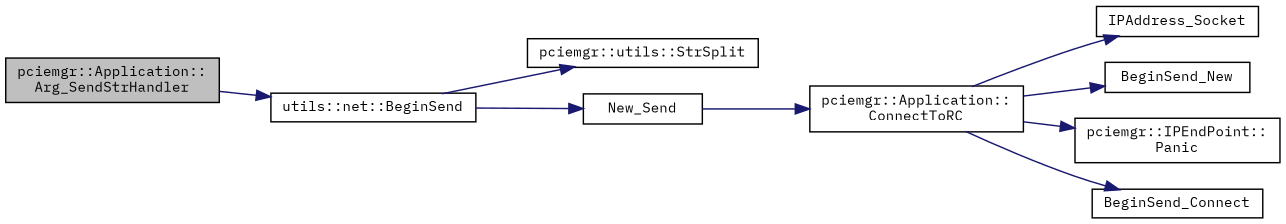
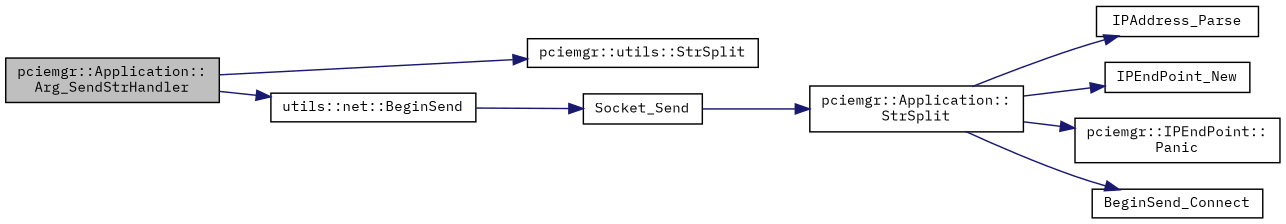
node "IPAddress_Socket": label "IPAddress_Socket" -> "IPAddress_Parse"
node "BeginSend_New": label "BeginSend_New" -> "IPEndPoint_New"
edge "utils::net::BeginSend" -> "pciemgr::utils::StrSplit": now "pciemgr::Application:: Arg_SendStrHandler" -> "pciemgr::utils::StrSplit"
node "New_Send": label "New_Send" -> "Socket_Send"
node "pciemgr::Application:: ConnectToRC": label "pciemgr::Application:: ConnectToRC" -> "pciemgr::Application:: StrSplit"
